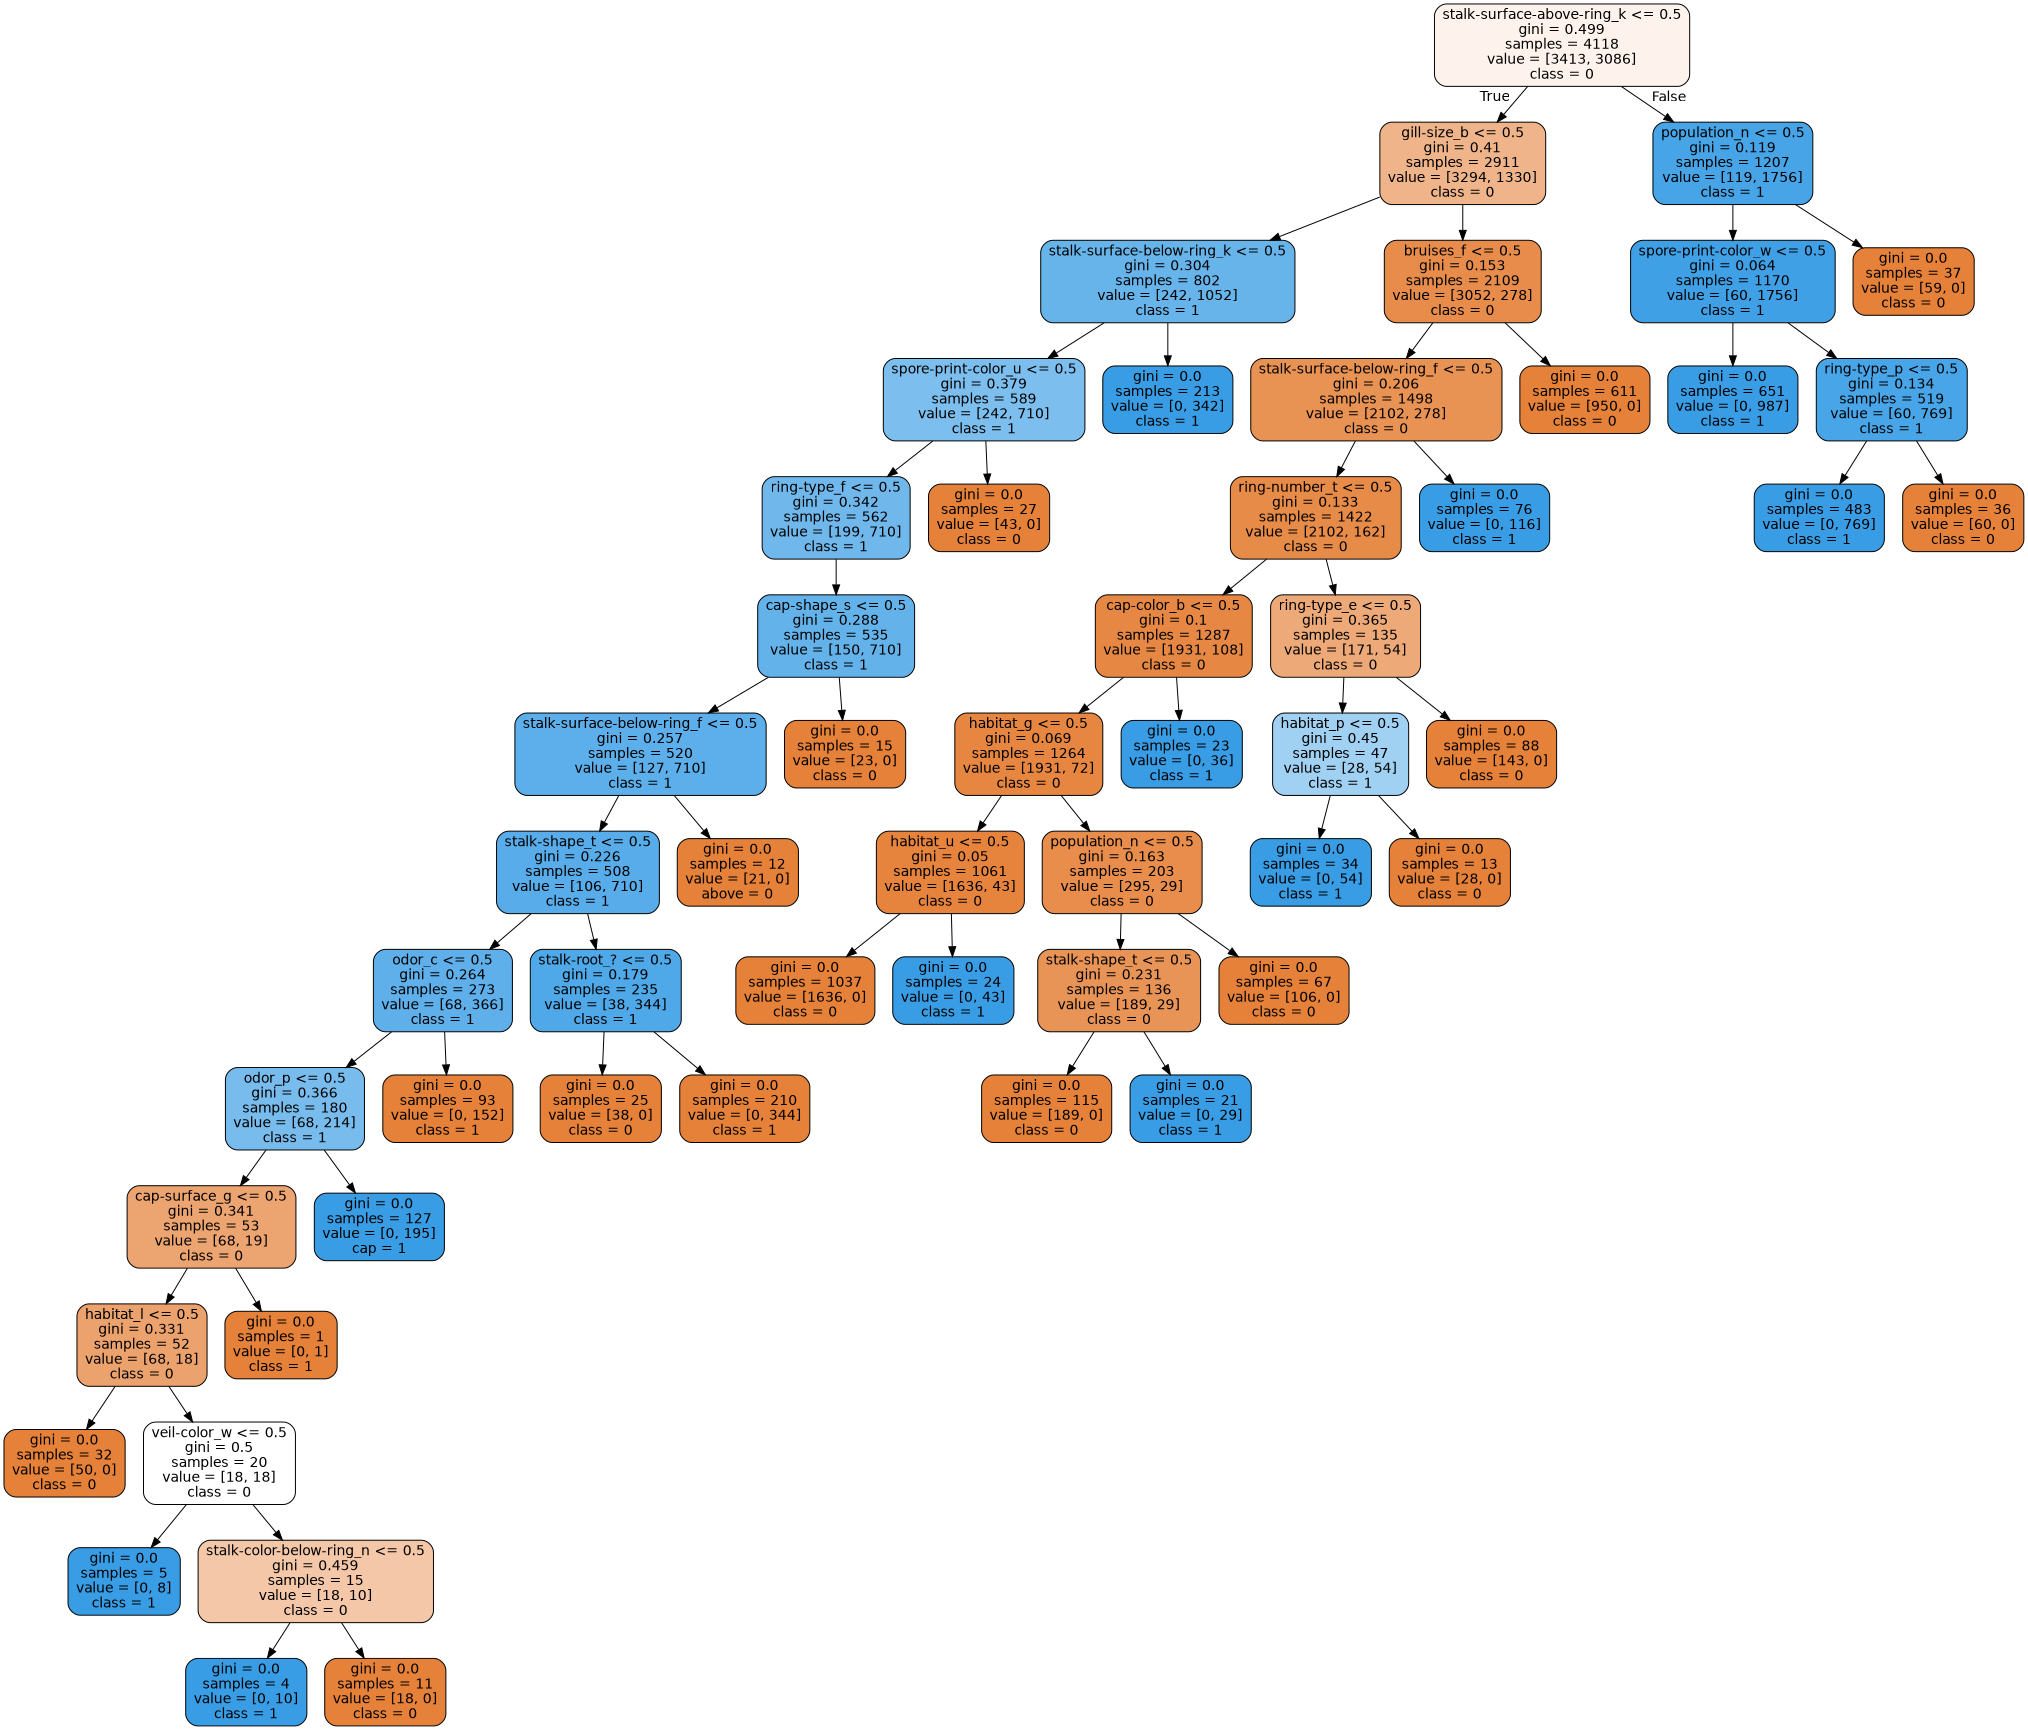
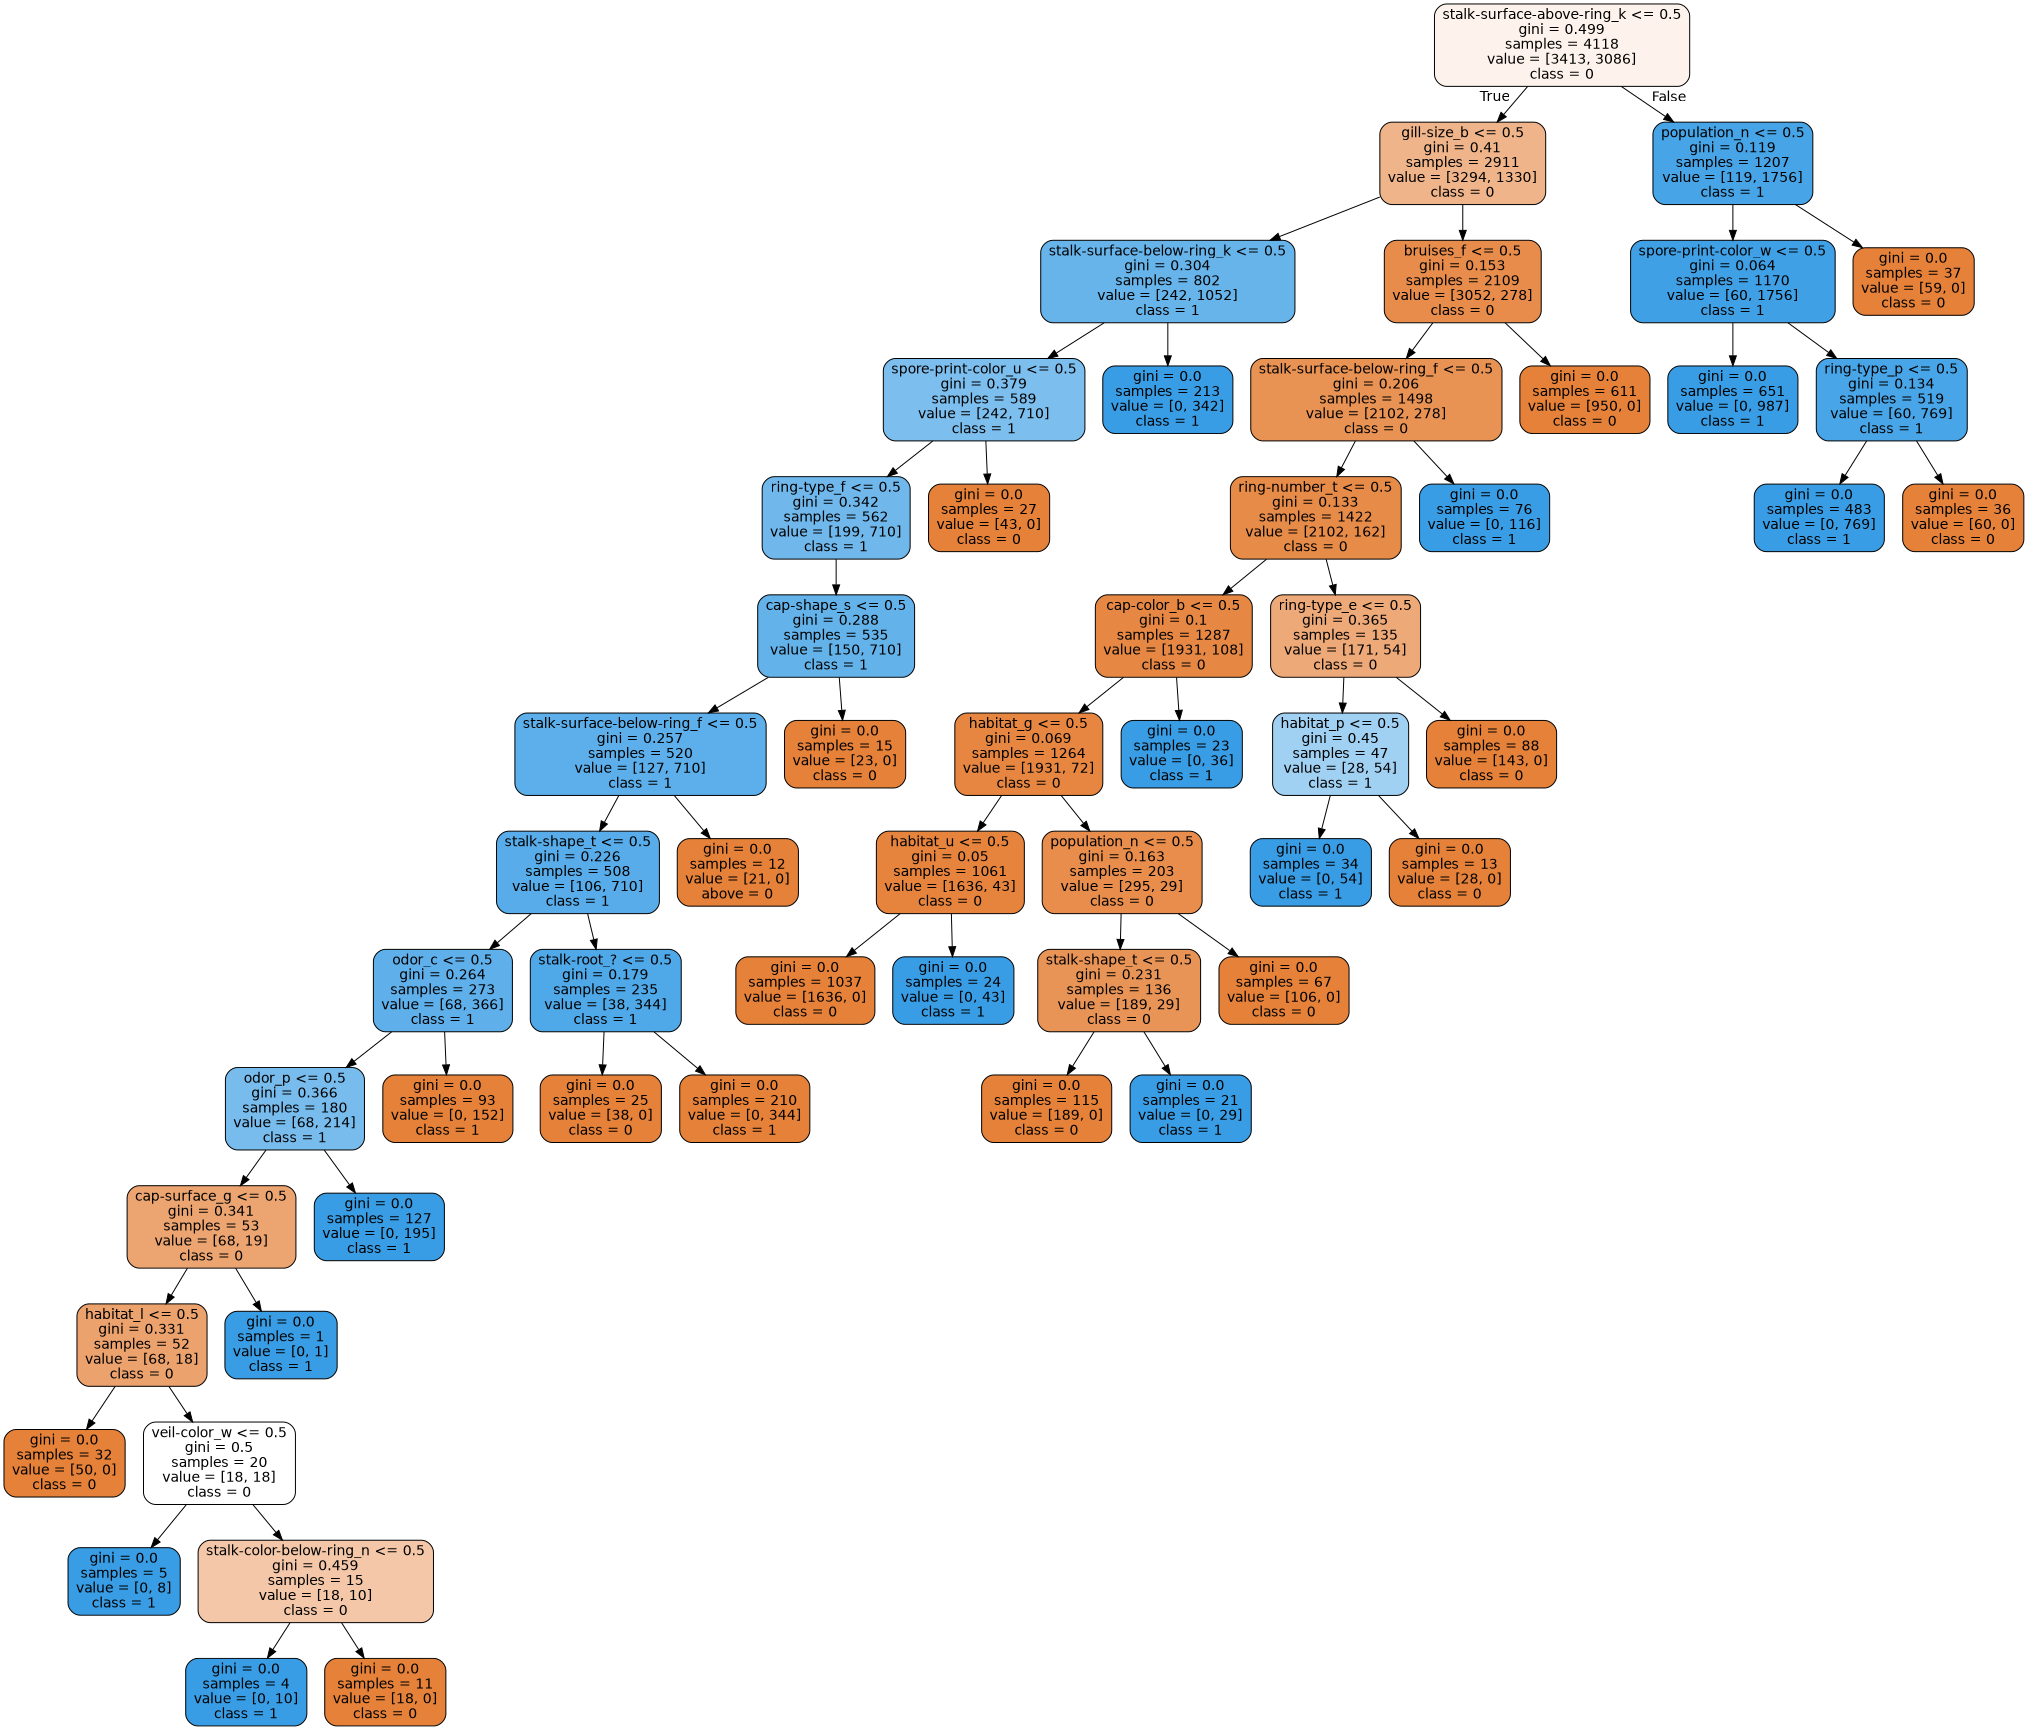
node "gini = 0.0 samples = 127 value = [0, 195] cap = 1": label "gini = 0.0 samples = 127 value = [0, 195] cap = 1" -> "gini = 0.0 samples = 127 value = [0, 195] class = 1"
node "gini = 0.0 samples = 1 value = [0, 1] class = 1": fillcolor #e58139 -> #399de5
